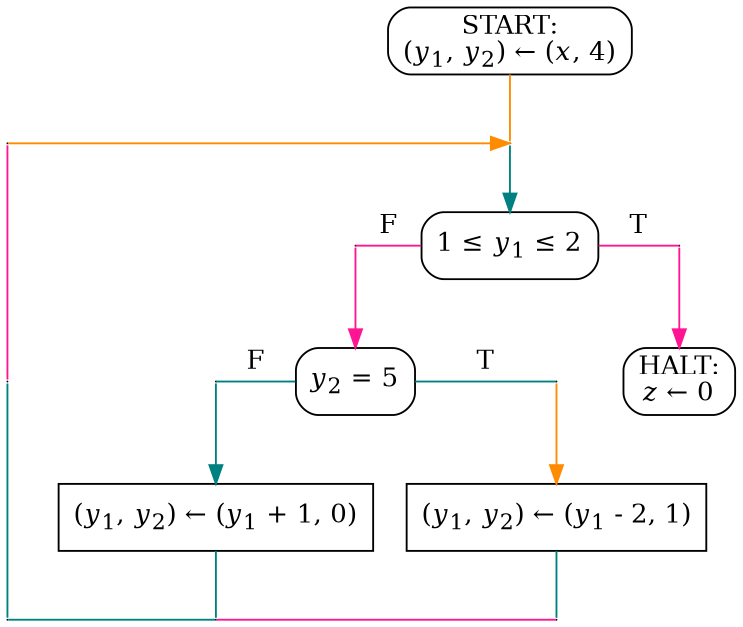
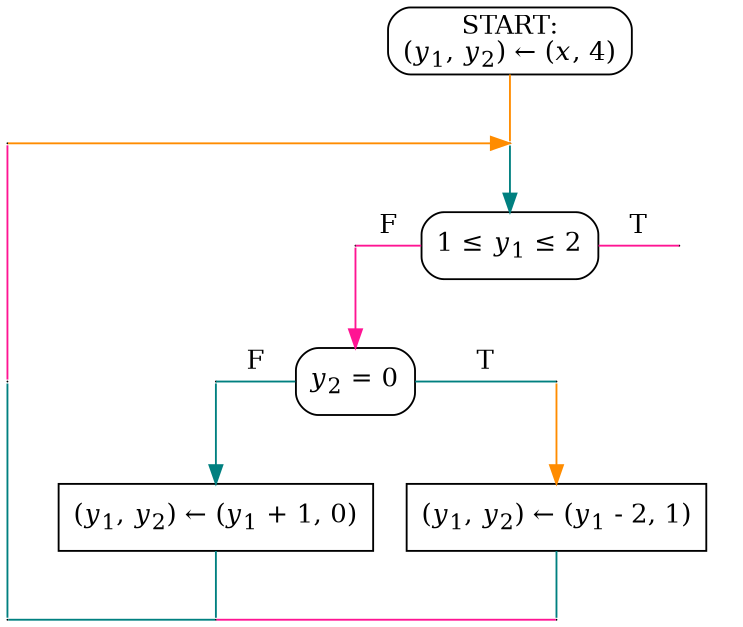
node "y": text "= 5" -> "= 0"
node "HALT:": removed
